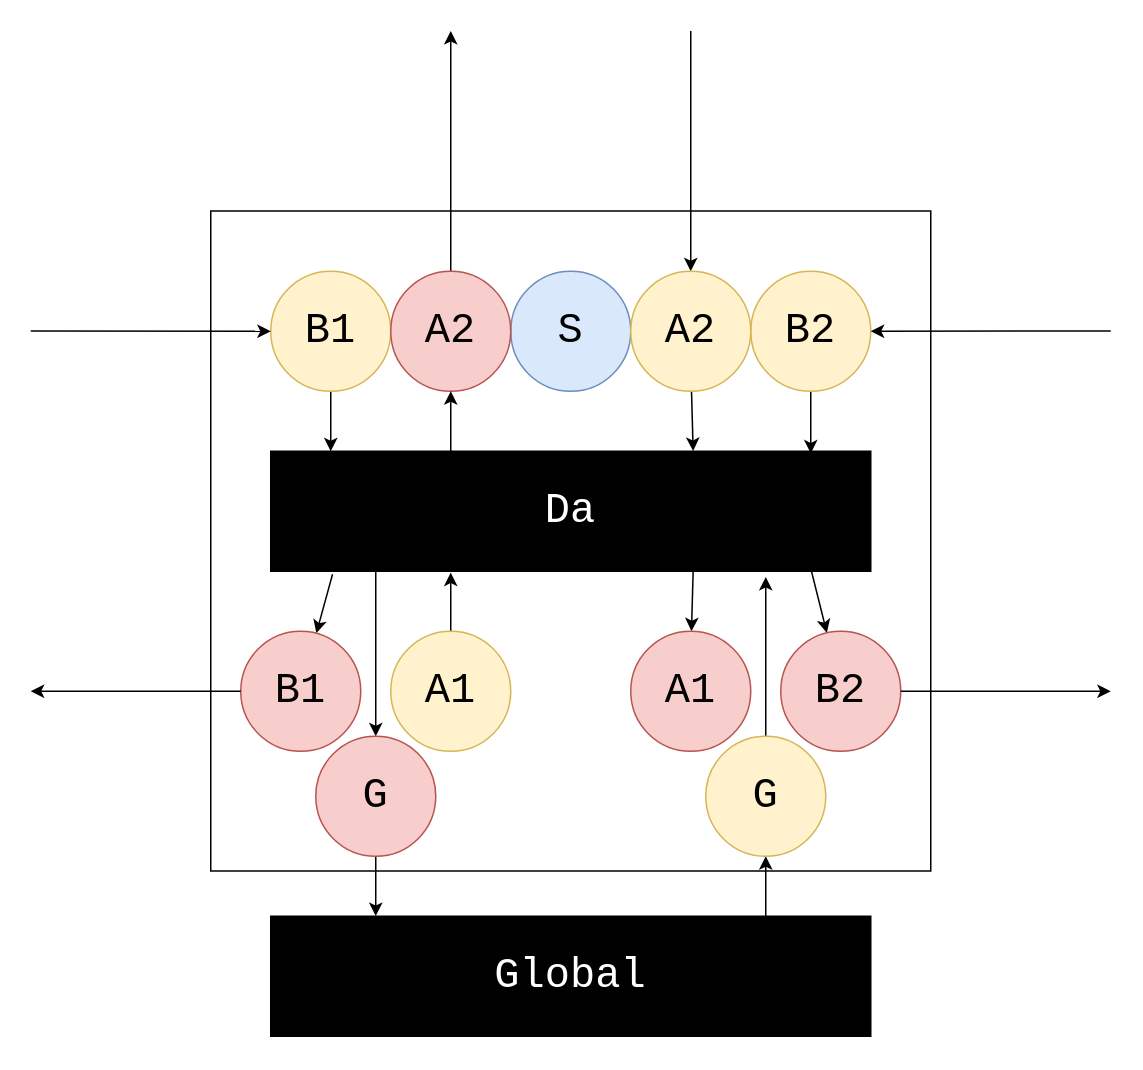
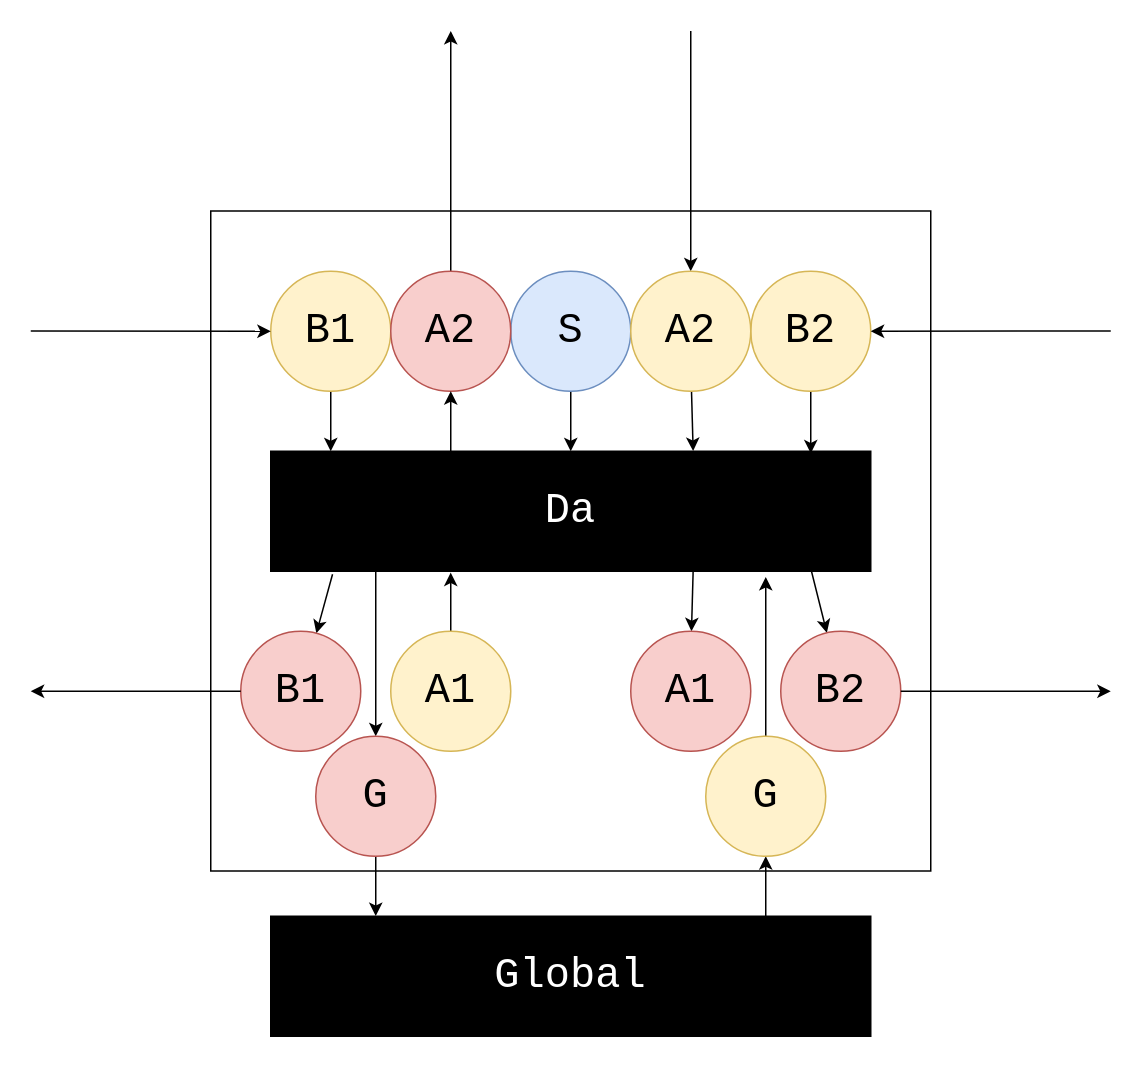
edge "S" -> "Da": added
